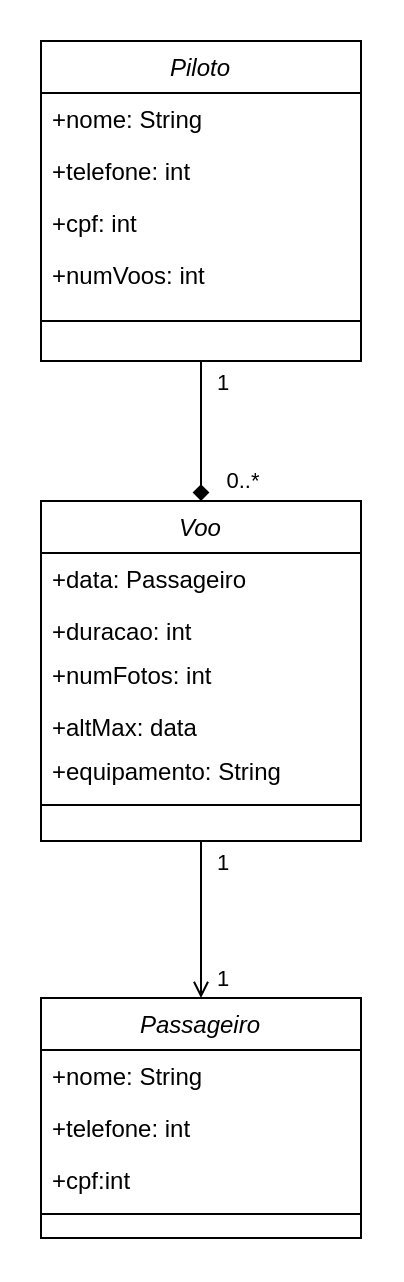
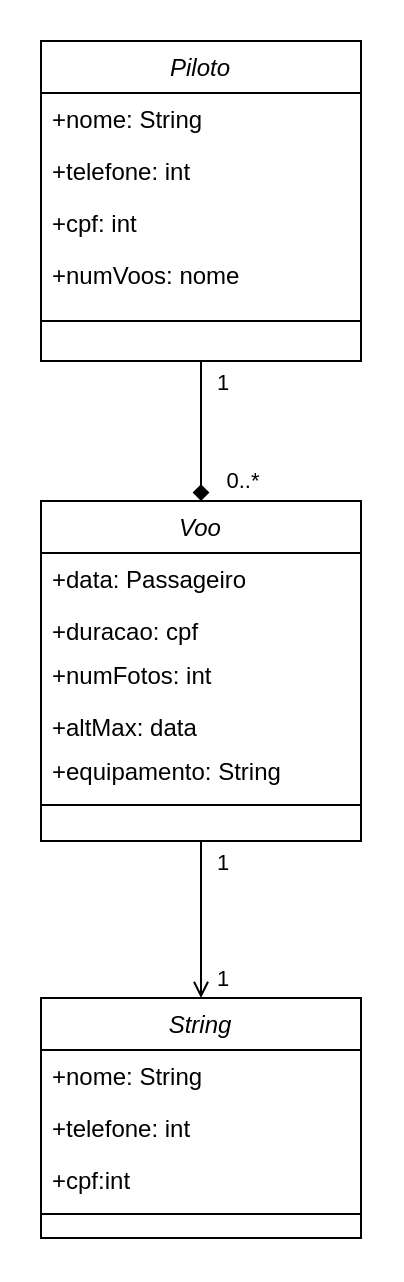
node "+numVoos: int": label "+numVoos: int" -> "+numVoos: nome"
node "+duracao: int": label "+duracao: int" -> "+duracao: cpf"
node "Passageiro": label "Passageiro" -> "String"
